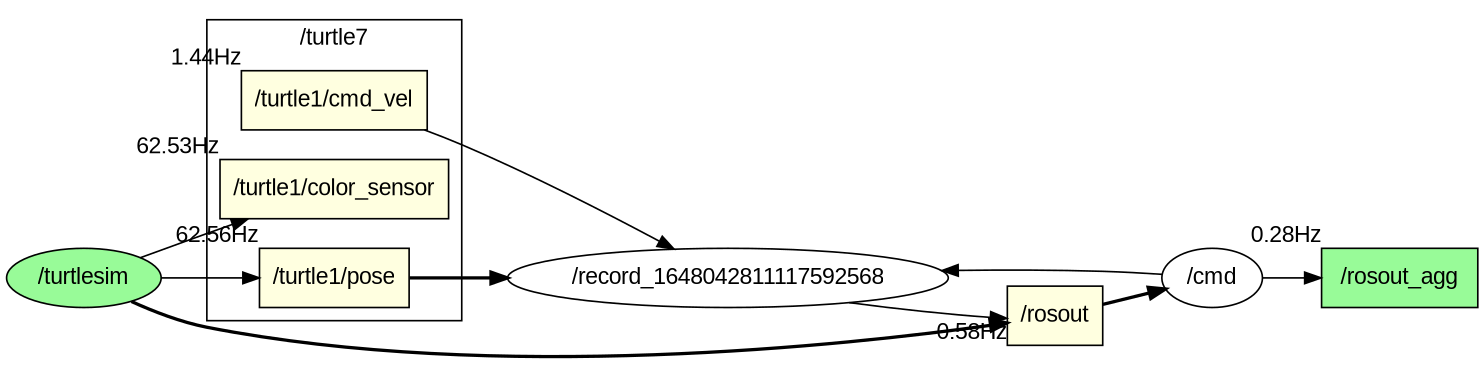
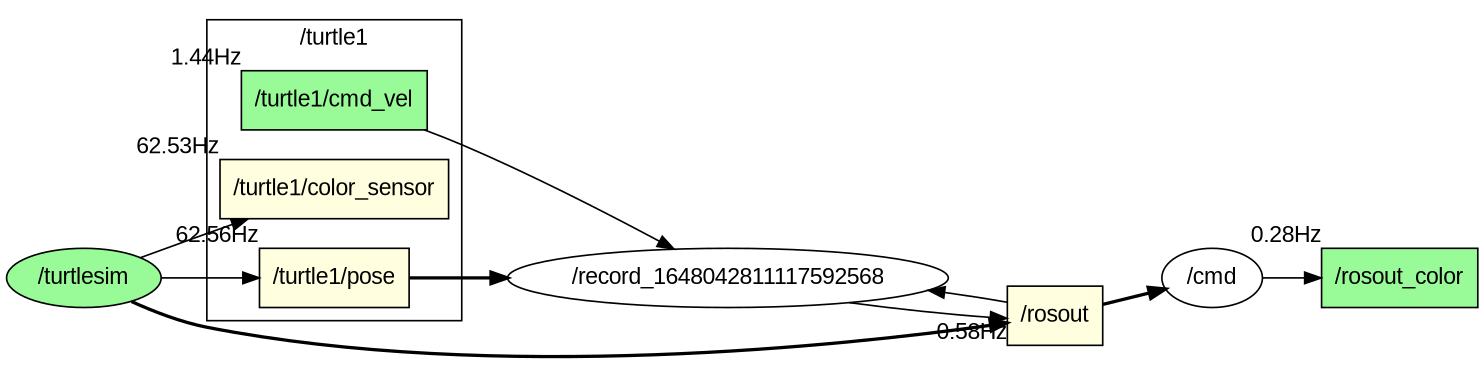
cluster "/turtle7": label "/turtle7" -> "/turtle1"
node "/turtle1/cmd_vel 1.44Hz": fillcolor lightyellow -> palegreen
edge "/cmd" -> "/record_1648042811117592568": now "/rosout 0.58Hz" -> "/record_1648042811117592568"
node "/rosout_agg 0.28Hz": label "/rosout_agg 0.28Hz" -> "/rosout_color 0.28Hz"
